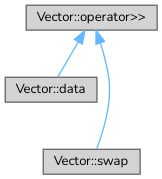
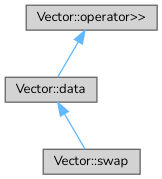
edge "Vector::swap" -> "Vector::operator>>": now "Vector::swap" -> "Vector::data"
